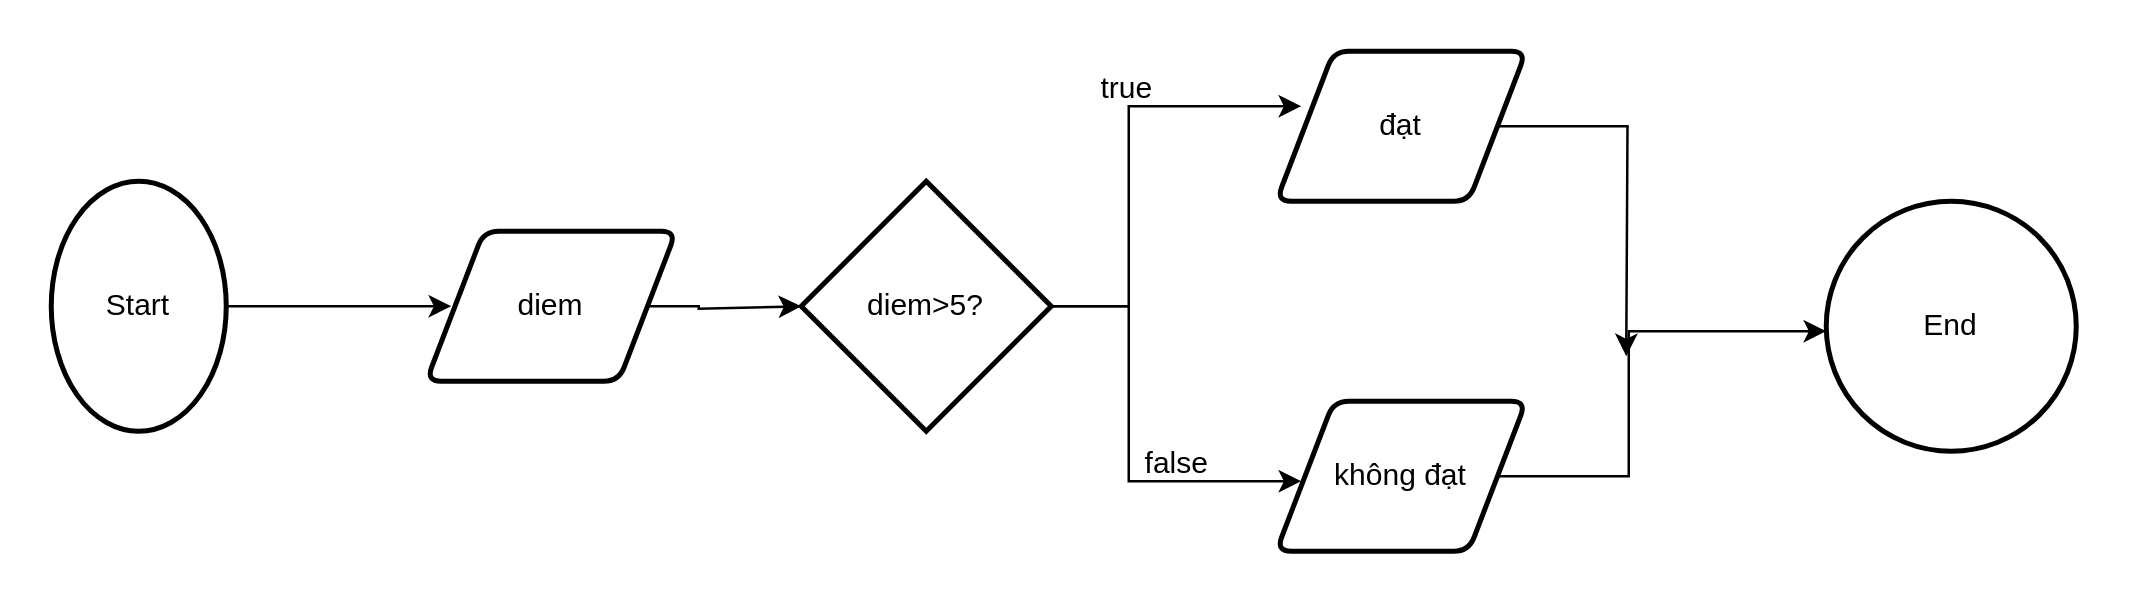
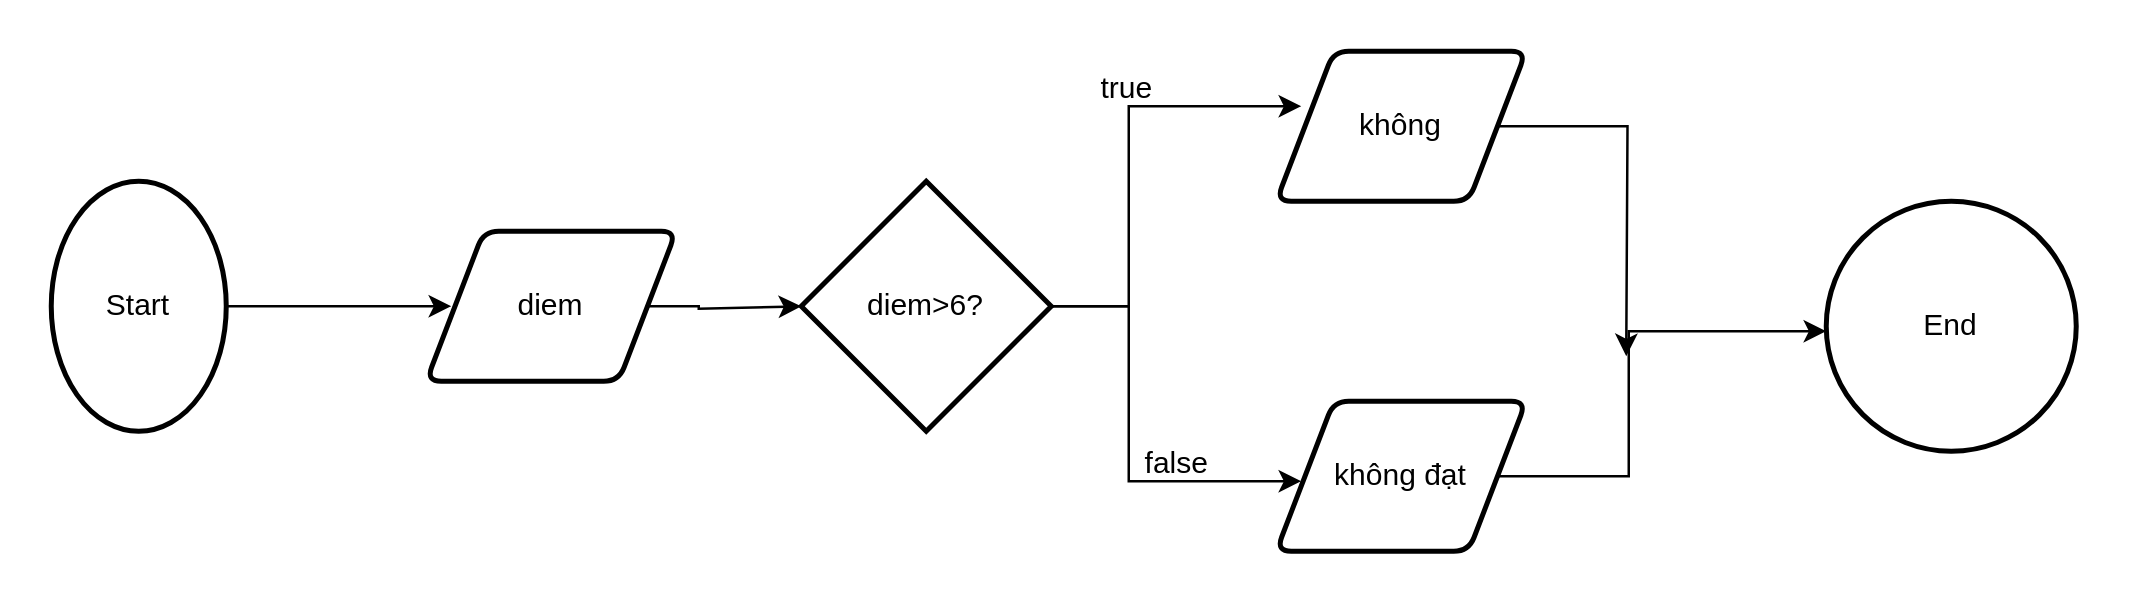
node "đạt": label "đạt" -> "không"
node "diem>5?": label "diem>5?" -> "diem>6?"
